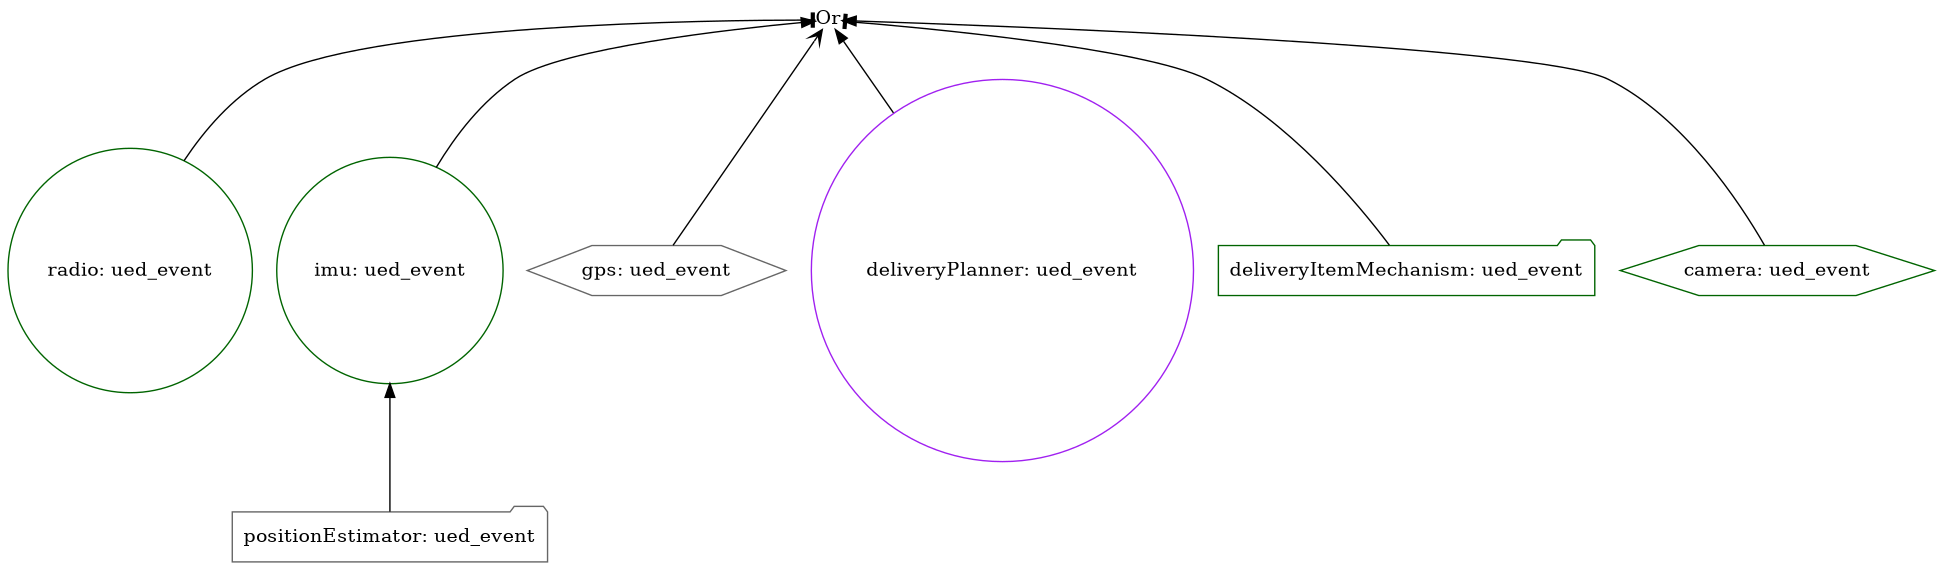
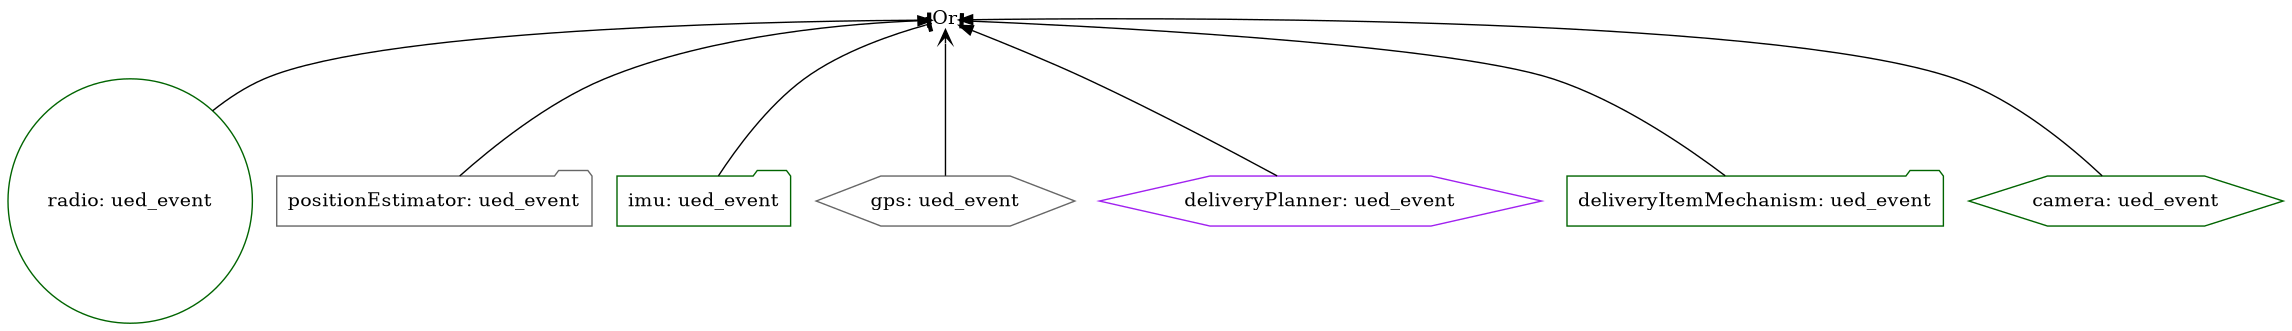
edge "imu: ued_event" -> "Or": arrowhead normal -> tee
node "imu: ued_event": shape circle -> folder
node "deliveryPlanner: ued_event": shape circle -> hexagon
edge "positionEstimator: ued_event" -> "imu: ued_event": now "positionEstimator: ued_event" -> "Or"
